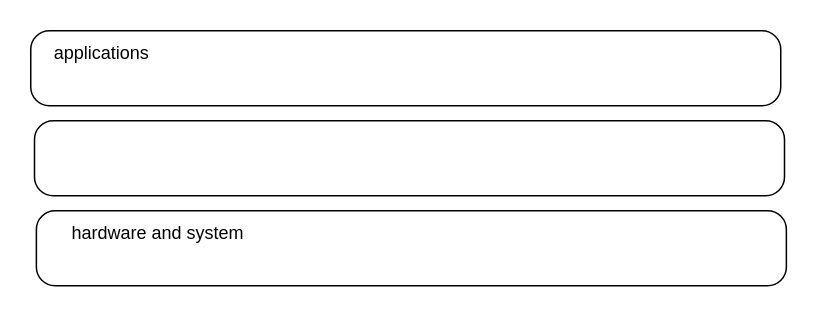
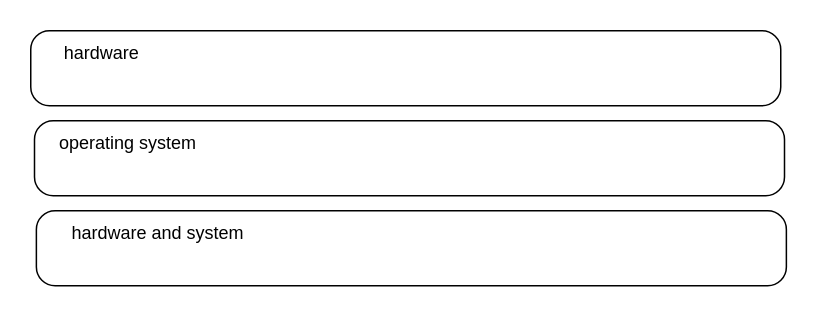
node "applications": label "applications" -> "hardware"
node "operating system": added
